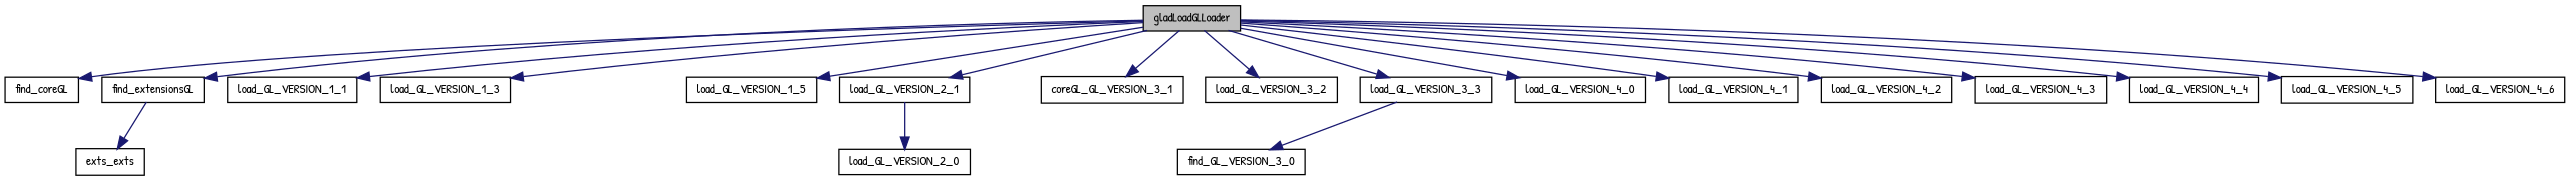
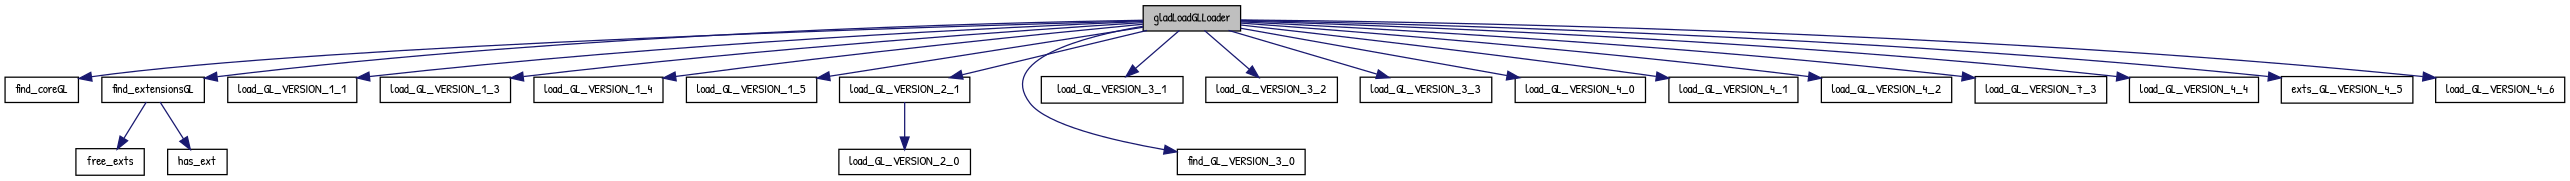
node "load_GL_VERSION_1_4": added
node "coreGL_GL_VERSION_3_1": label "coreGL_GL_VERSION_3_1" -> "load_GL_VERSION_3_1"
node "load_GL_VERSION_4_3": label "load_GL_VERSION_4_3" -> "load_GL_VERSION_7_3"
node "load_GL_VERSION_4_5": label "load_GL_VERSION_4_5" -> "exts_GL_VERSION_4_5"
edge "load_GL_VERSION_3_3" -> "find_GL_VERSION_3_0": now "gladLoadGLLoader" -> "find_GL_VERSION_3_0"
node "exts_exts": label "exts_exts" -> "free_exts"
node "has_ext": added
